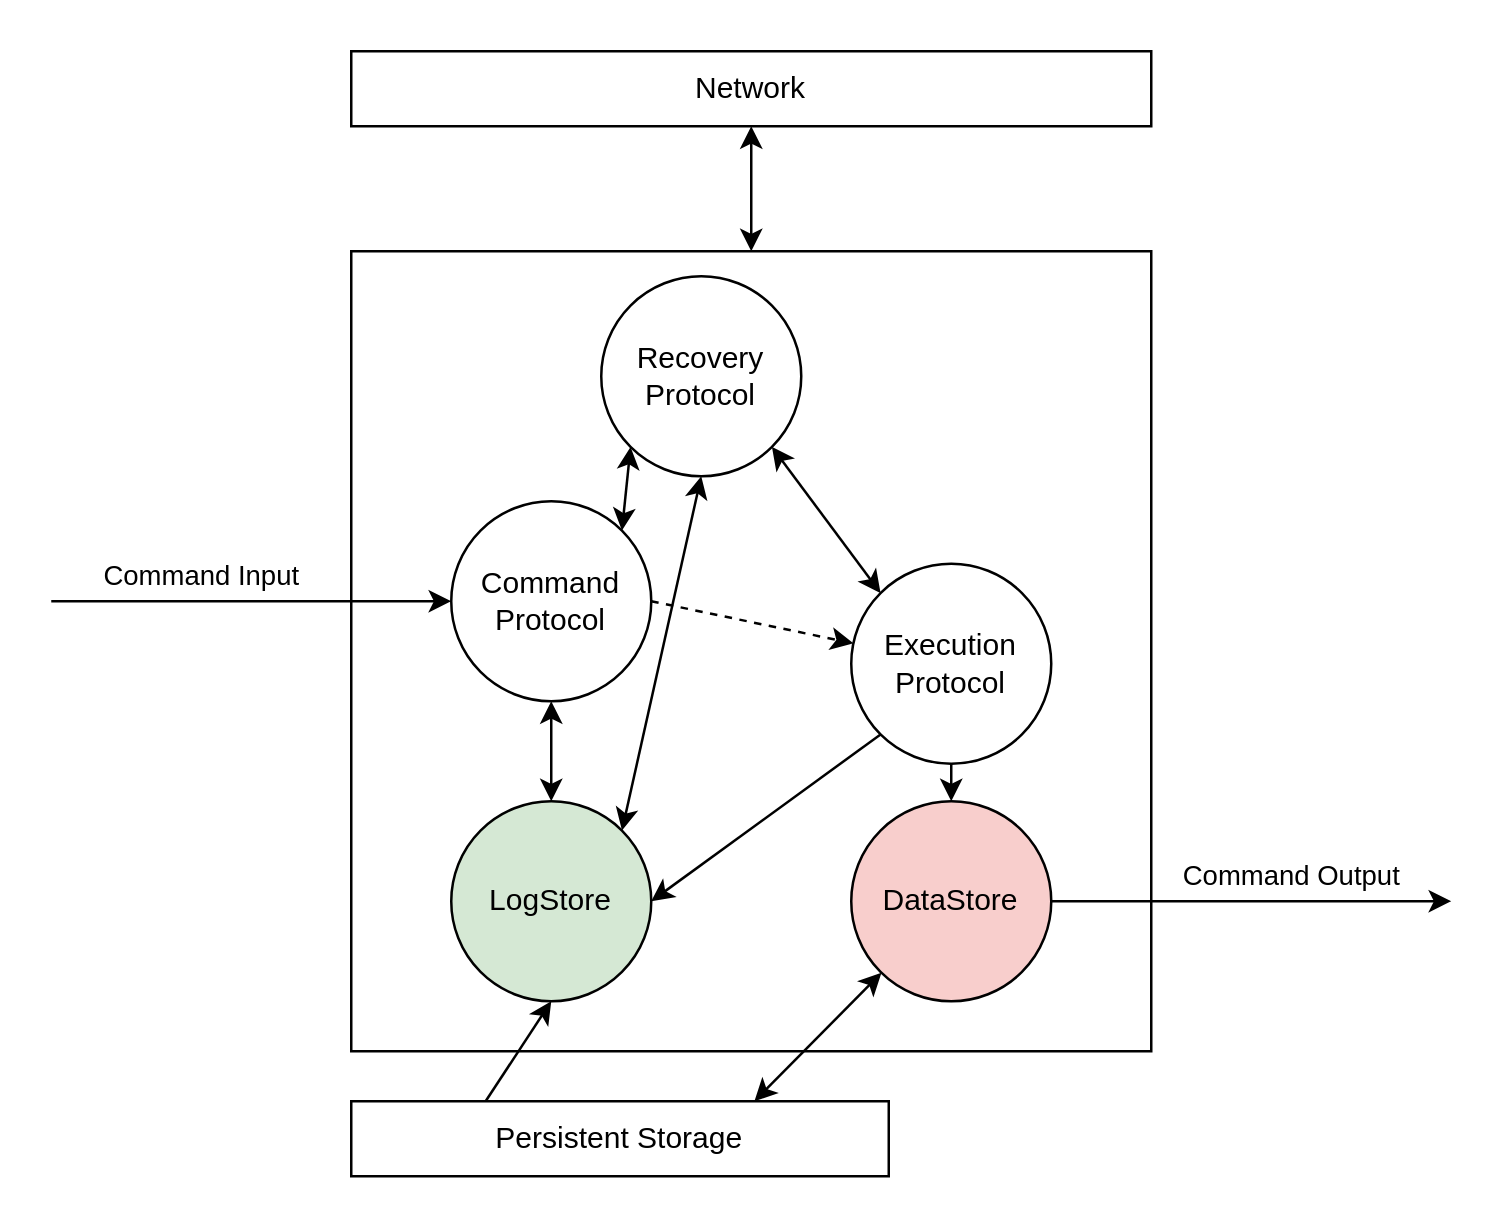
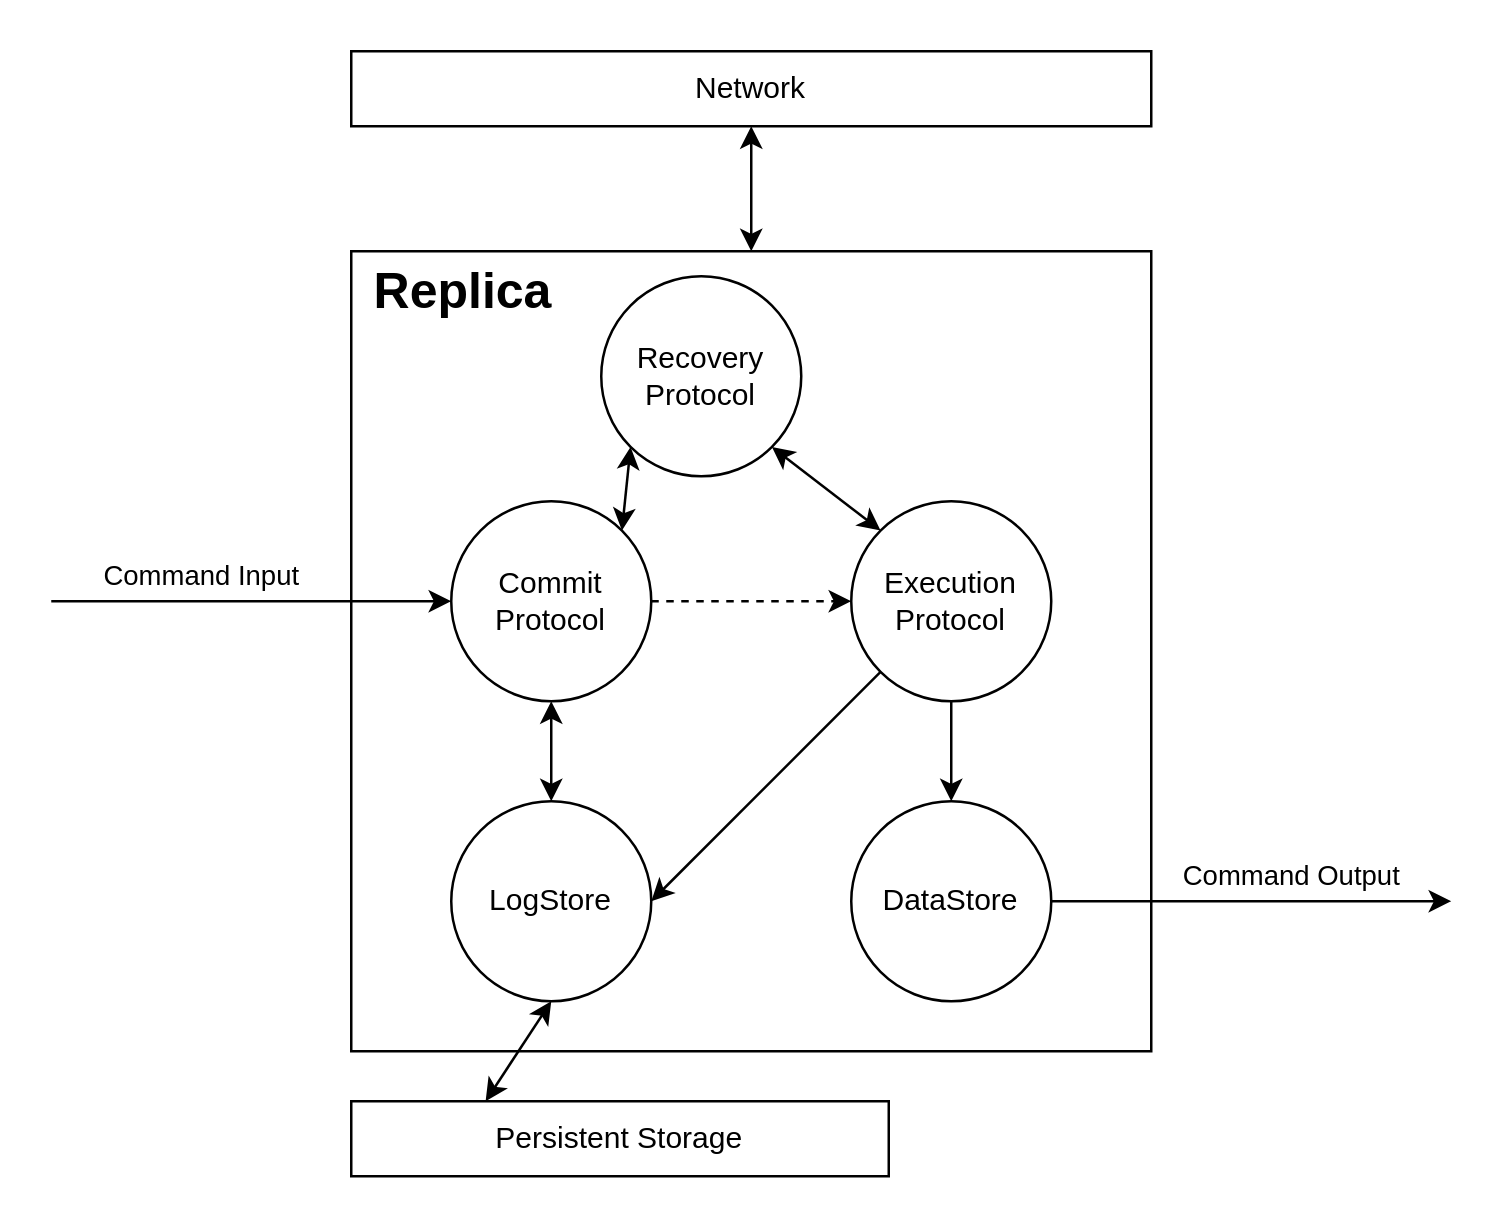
node "Replica": added
node "Command Protocol": label "Command Protocol" -> "Commit Protocol"
node "Execution Protocol": moved (951, 664) -> (951, 601)
edge "Recovery Protocol" -- "LogStore": removed
node "LogStore": fillcolor #d5e8d4 -> #ffffff
node "DataStore": fillcolor #f8cecc -> #ffffff
edge "DataStore" -- "Persistent Storage": removed
edge "Persistent Storage" -> "LogStore": arrowhead none -> classic
